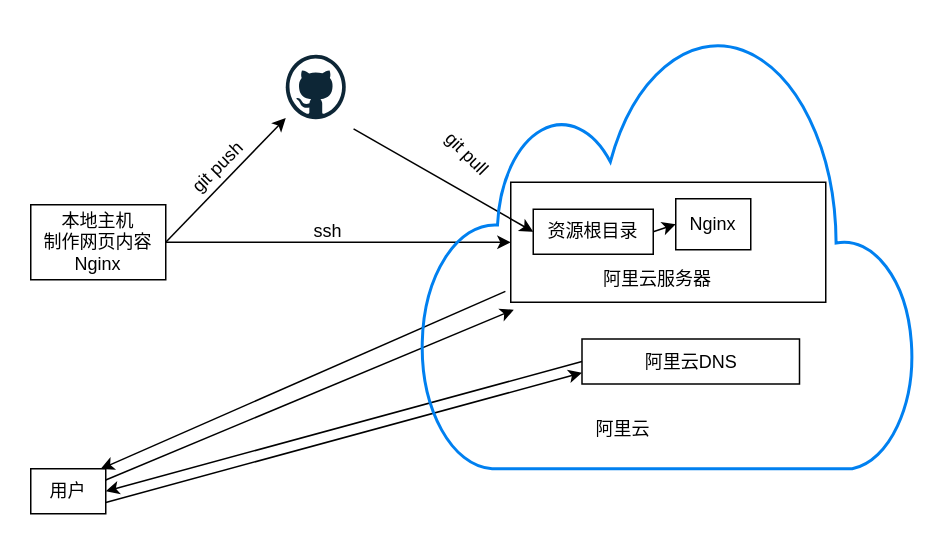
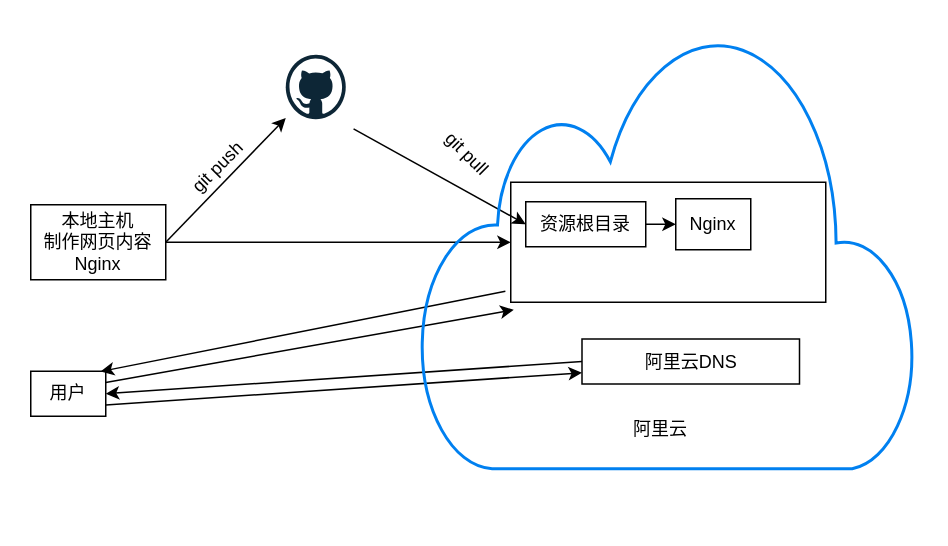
node "ssh": removed
node "资源根目录": moved (593, 232) -> (586, 224)
node "阿里云服务器": removed
node "阿里云": moved (631, 430) -> (668, 430)
node "用户": moved (68, 491) -> (68, 394)
